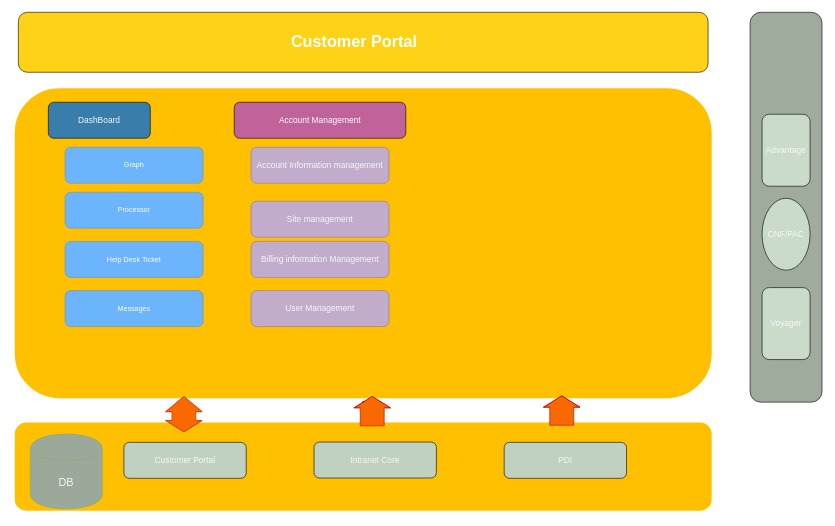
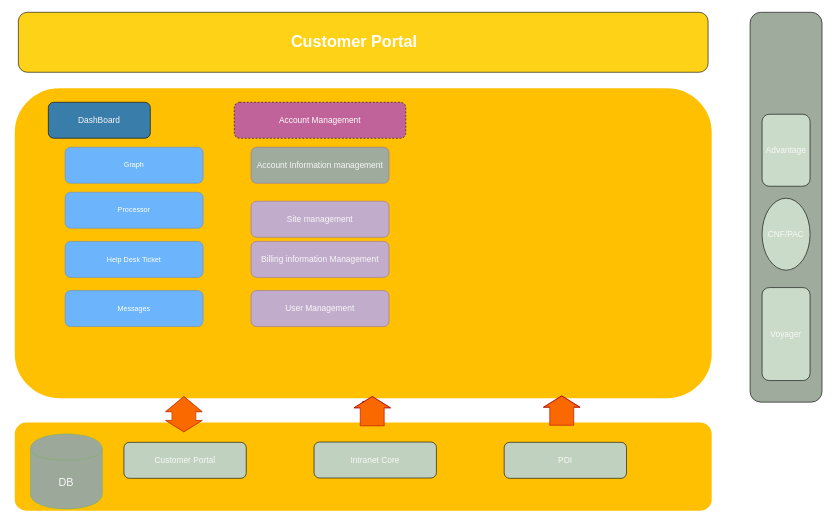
node "Account Management": style solid -> dashed
node "Account Information management": fillcolor #c2accc -> #9eab9d
node "Voyager": size 48x72 -> 48x93
